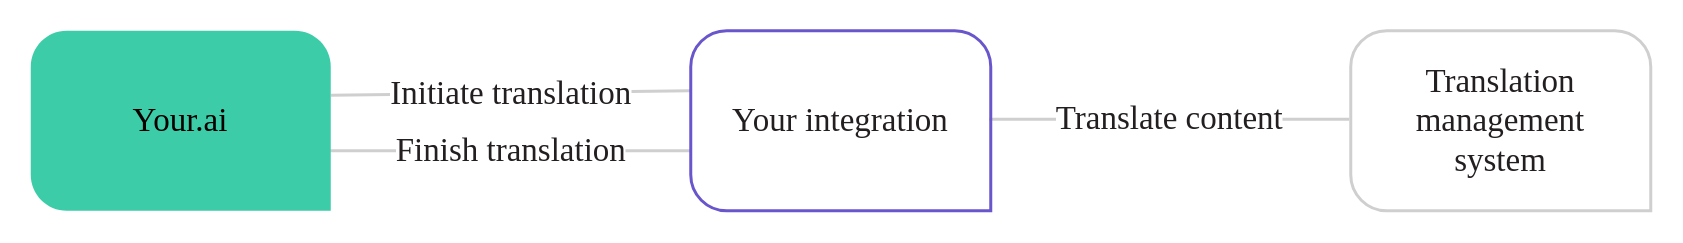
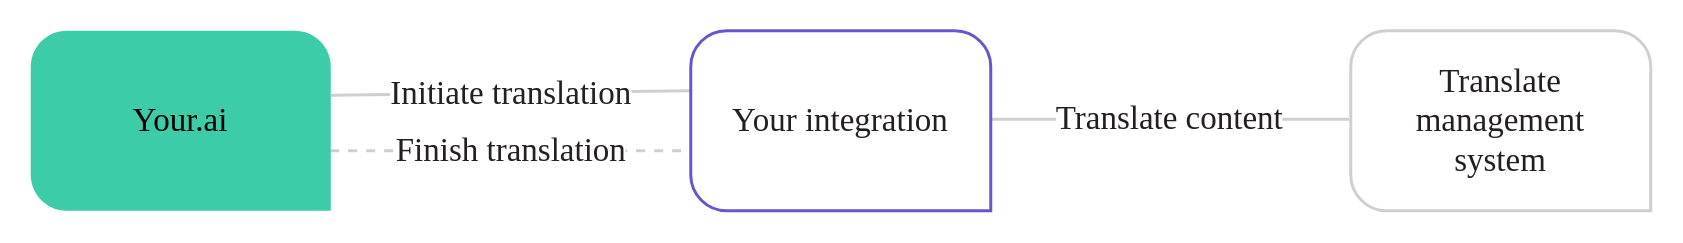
node "Translation management system": label "Translation management system" -> "Translate management system"
edge "Your.ai" -- "Your integration": style solid -> dashed
